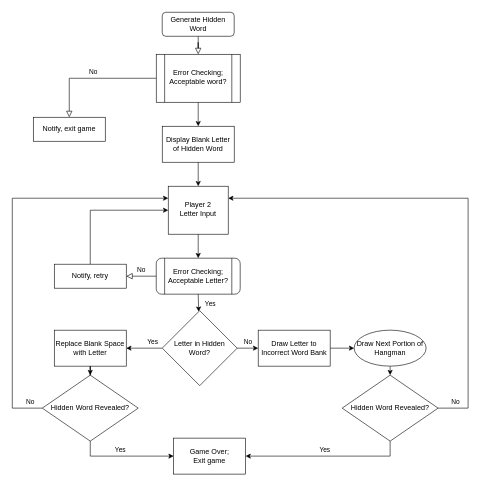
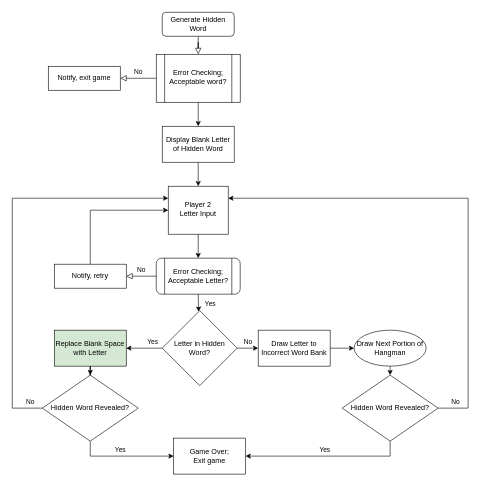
node "Notify, exit game": moved (69, 129) -> (84, 78)
node "Replace Blank Space with Letter": fillcolor #ffffff -> #d5e8d4
